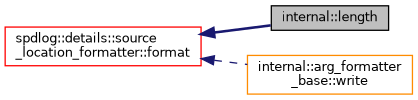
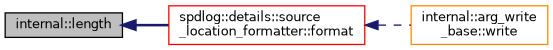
edge "internal::length" -> "spdlog::details::source _location_formatter::format": reversed
node "internal::arg_formatter _base::write": label "internal::arg_formatter _base::write" -> "internal::arg_write _base::write"
